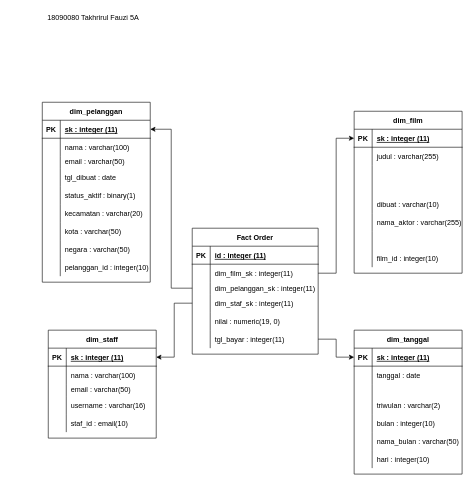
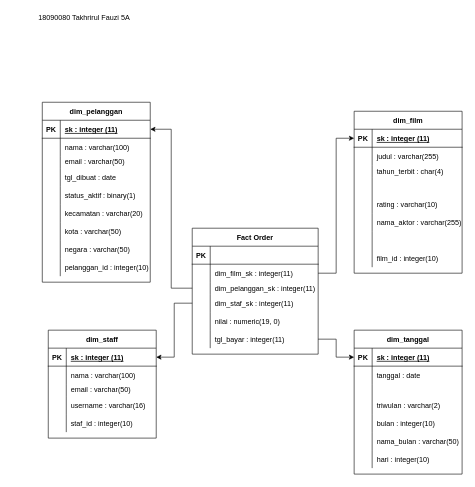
node "18090080 Takhrirul Fauzi 5A": moved (93, 18) -> (84, 18)
node "tahun_terbit : char(4)": added
node "dibuat : varchar(10)": label "dibuat : varchar(10)" -> "rating : varchar(10)"
node "id : integer (11)": removed
node "staf_id : email(10)": label "staf_id : email(10)" -> "staf_id : integer(10)"
